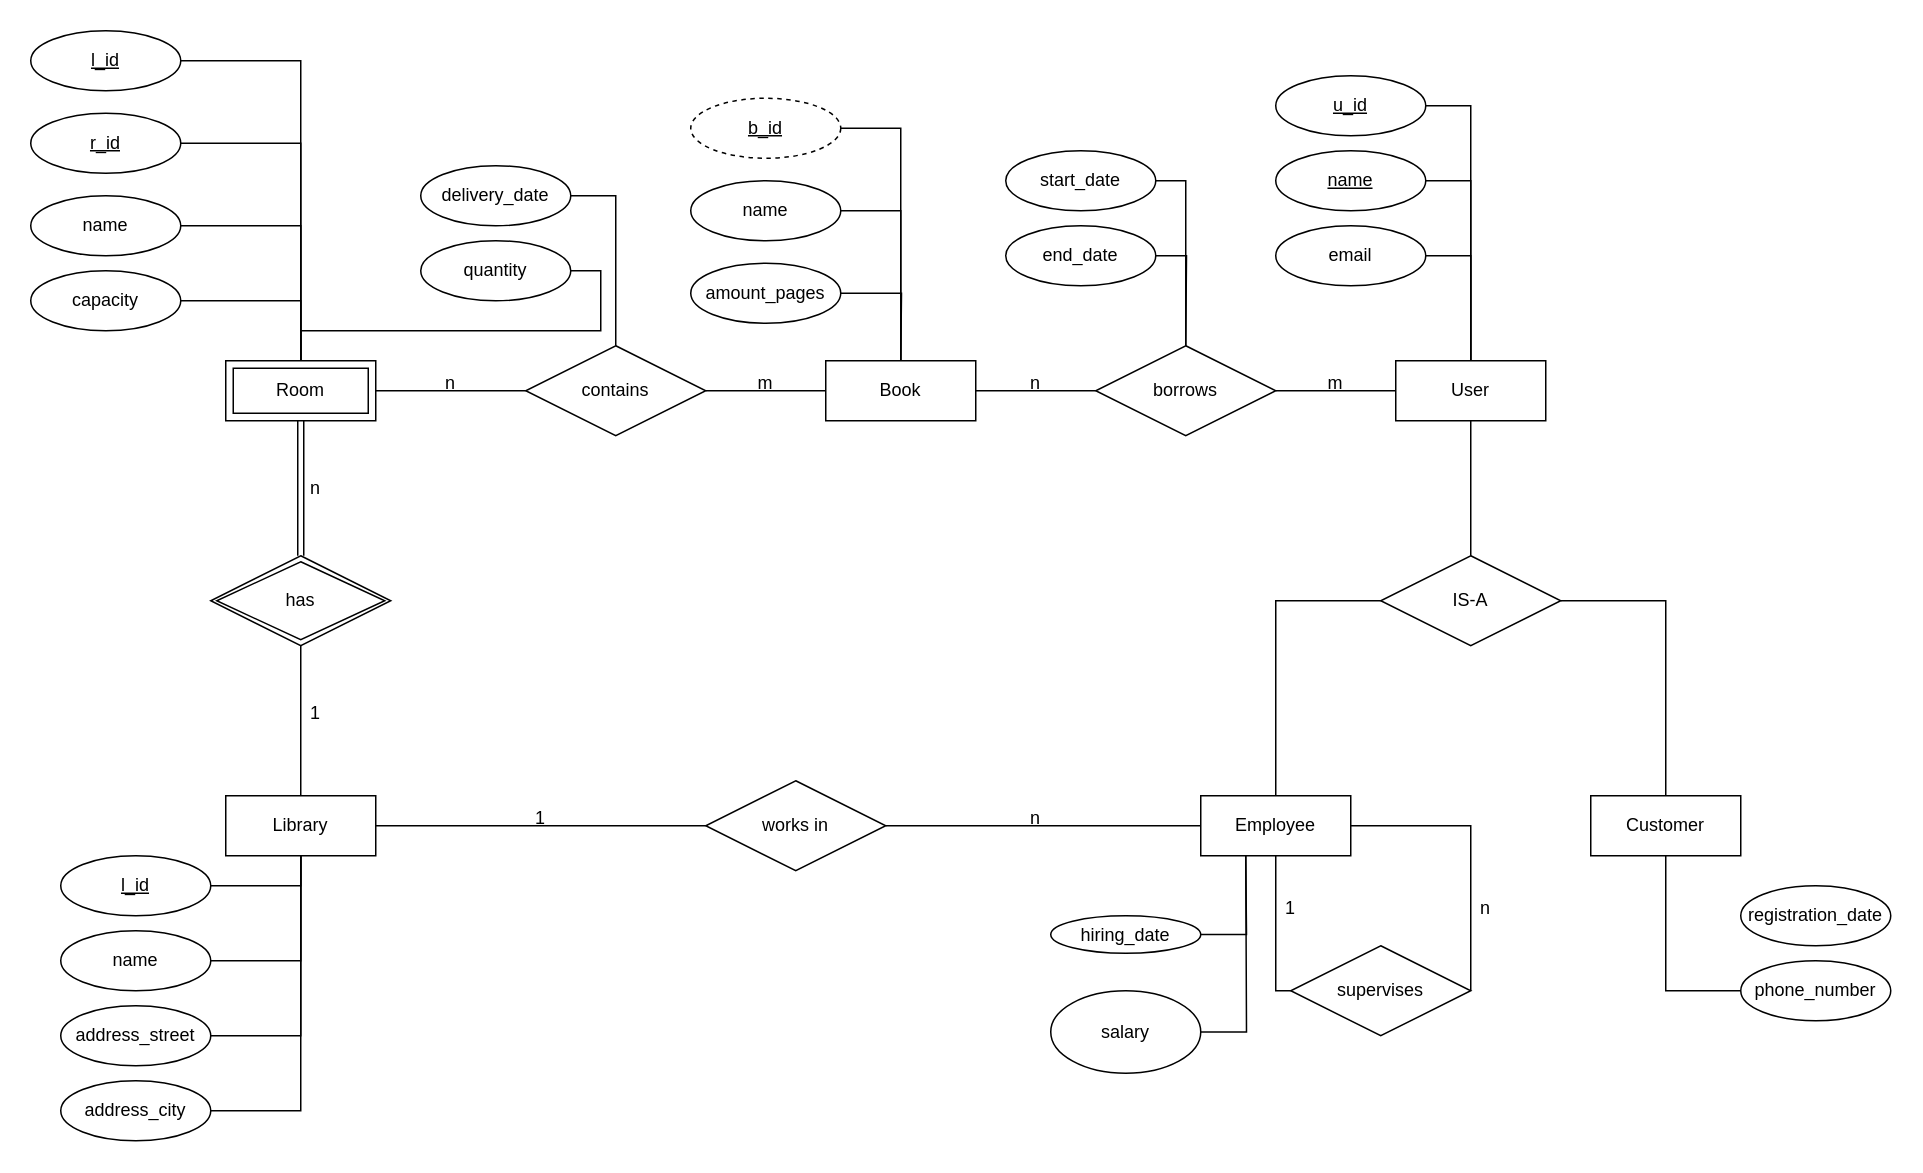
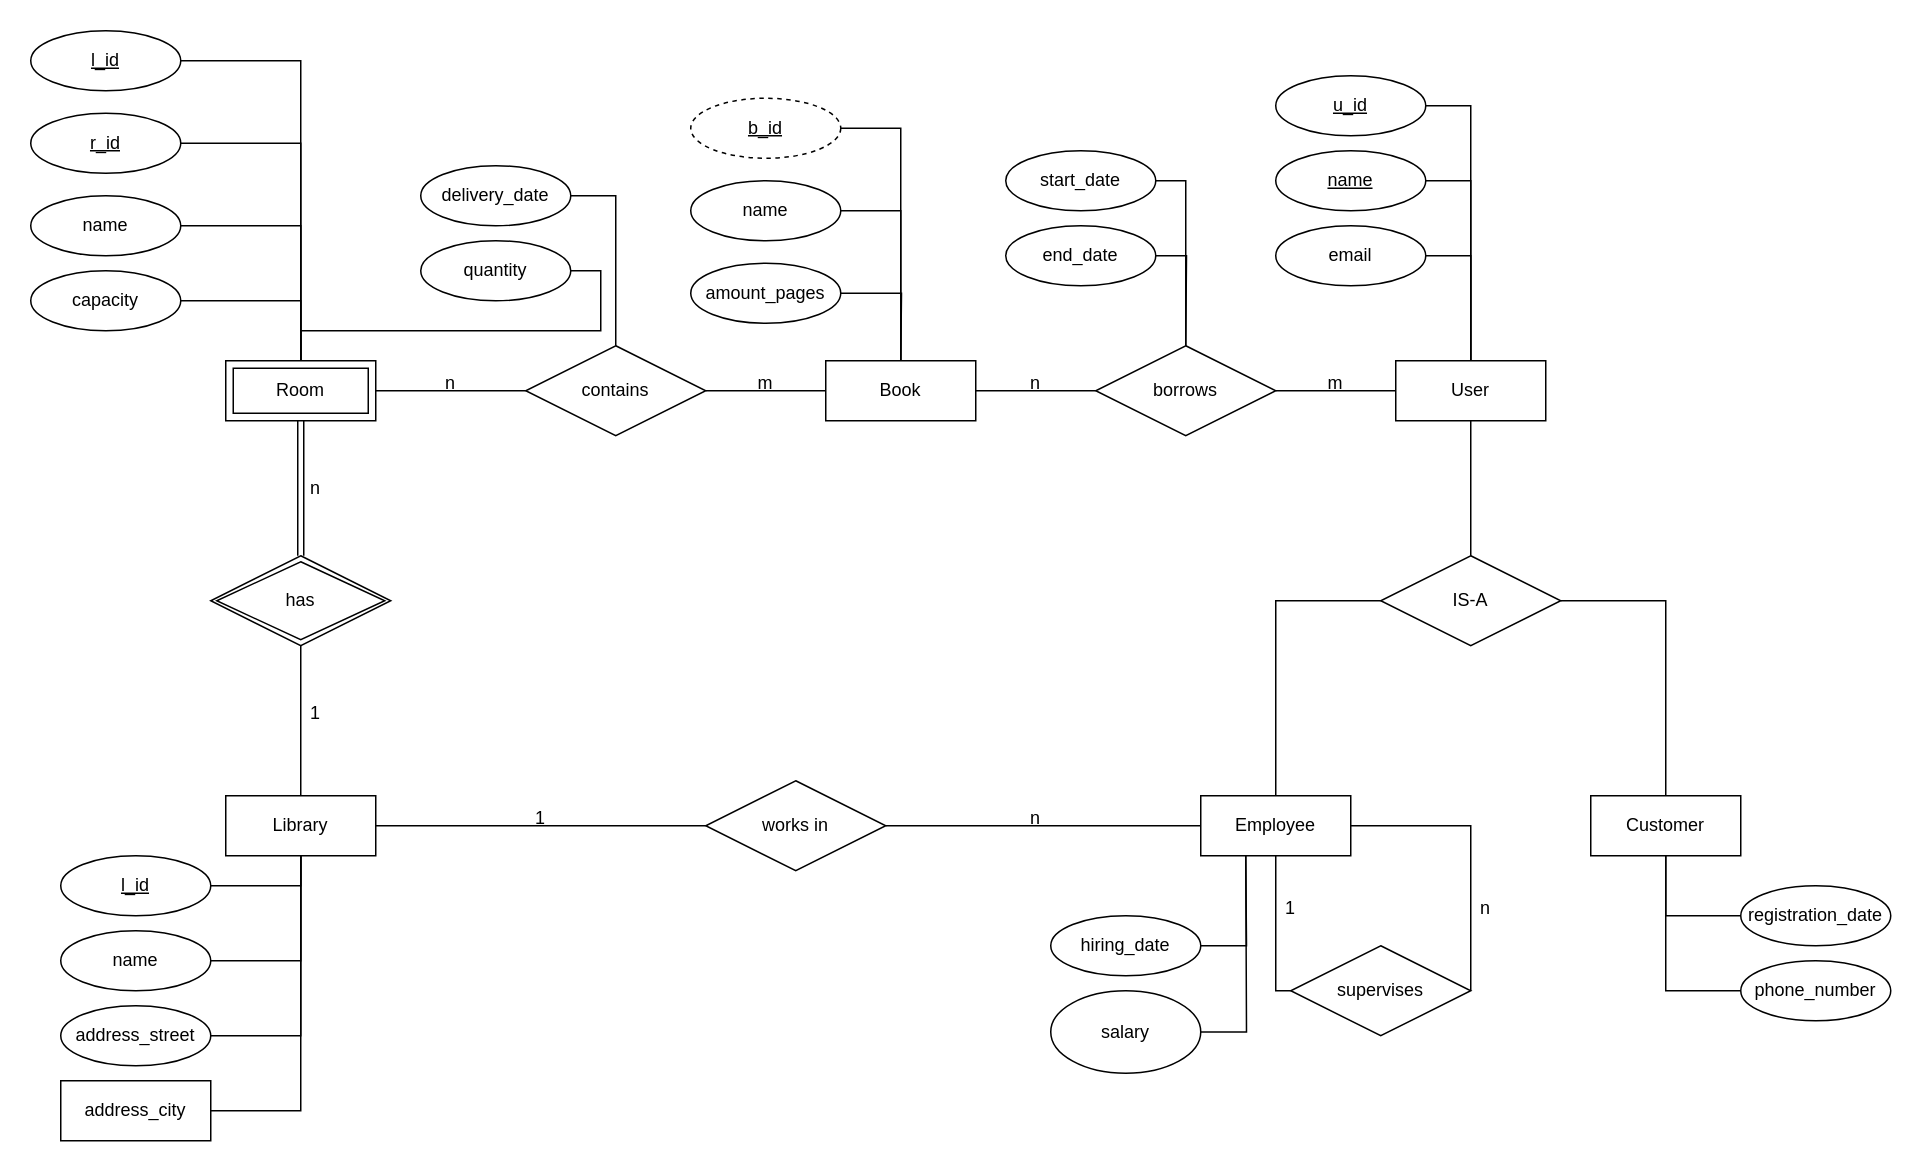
edge "Customer" -- "registration_date": added
node "hiring_date": size 150x38 -> 150x60
node "address_city": shape ellipse -> rectangle
